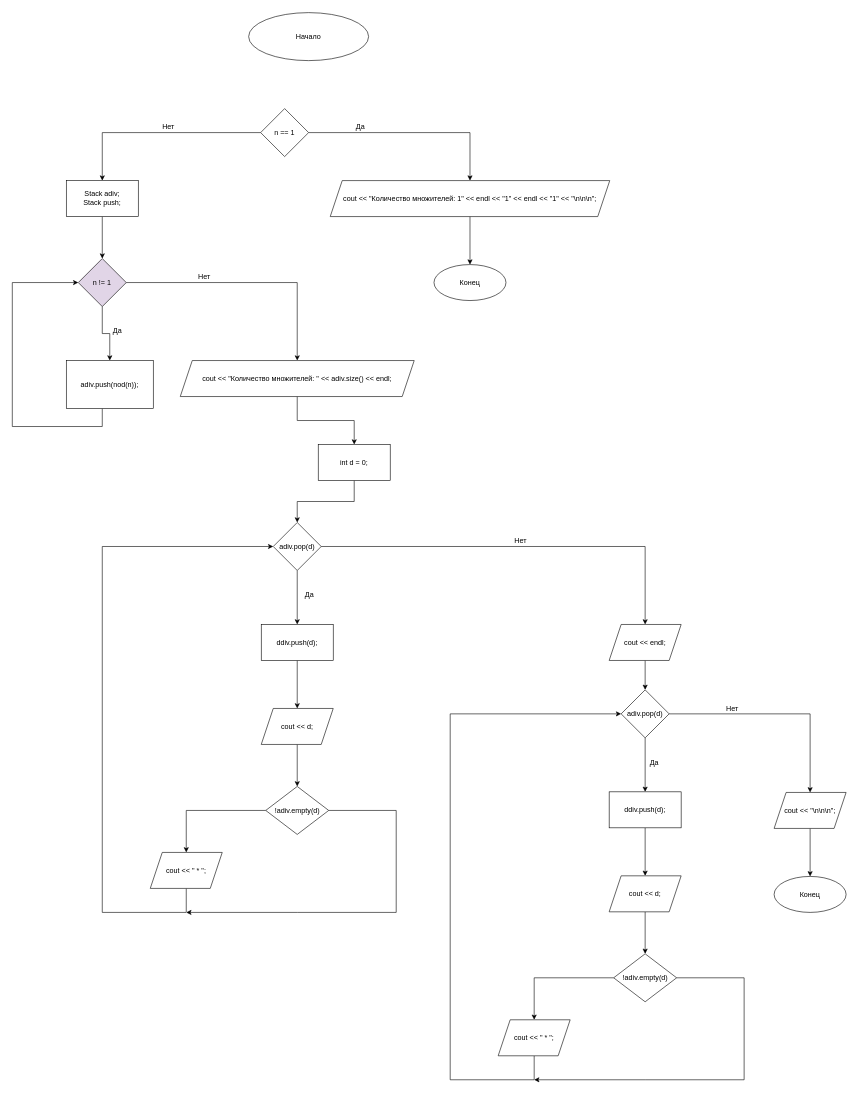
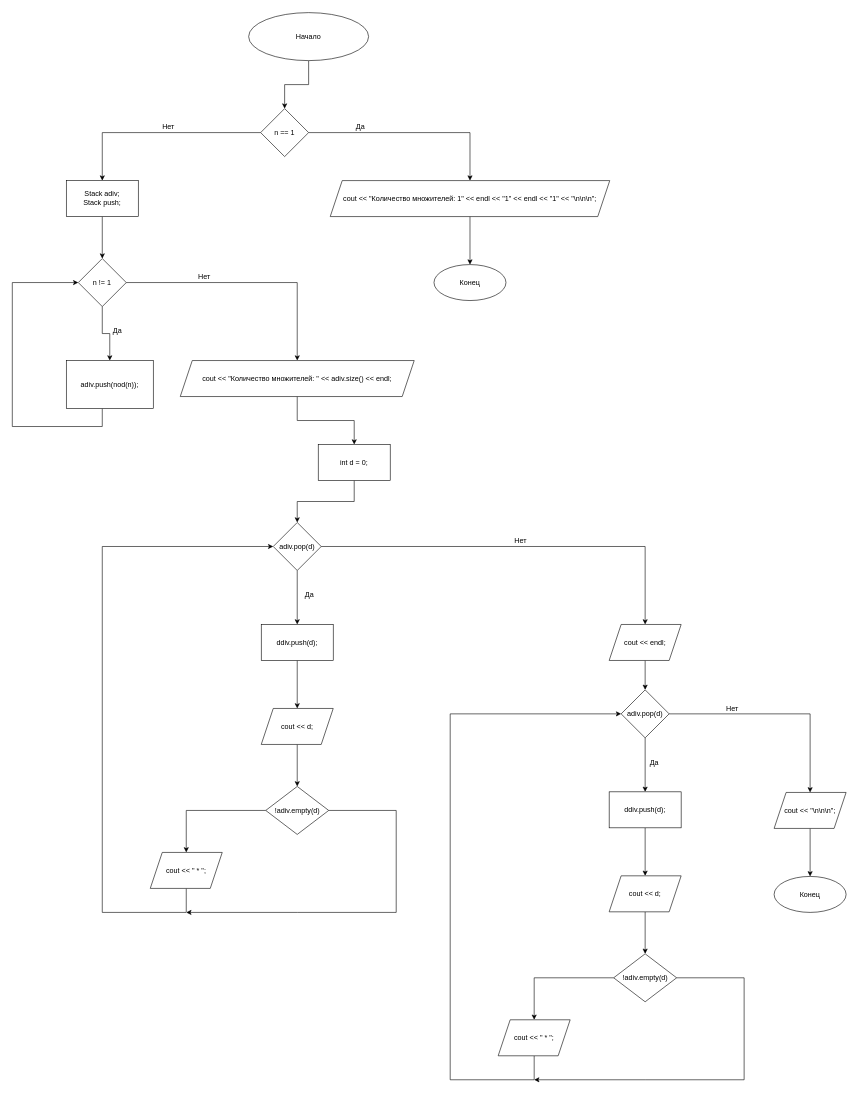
edge "Начало" -> "n == 1": added
node "n != 1": fillcolor #e1d5e7 -> #ffffff
